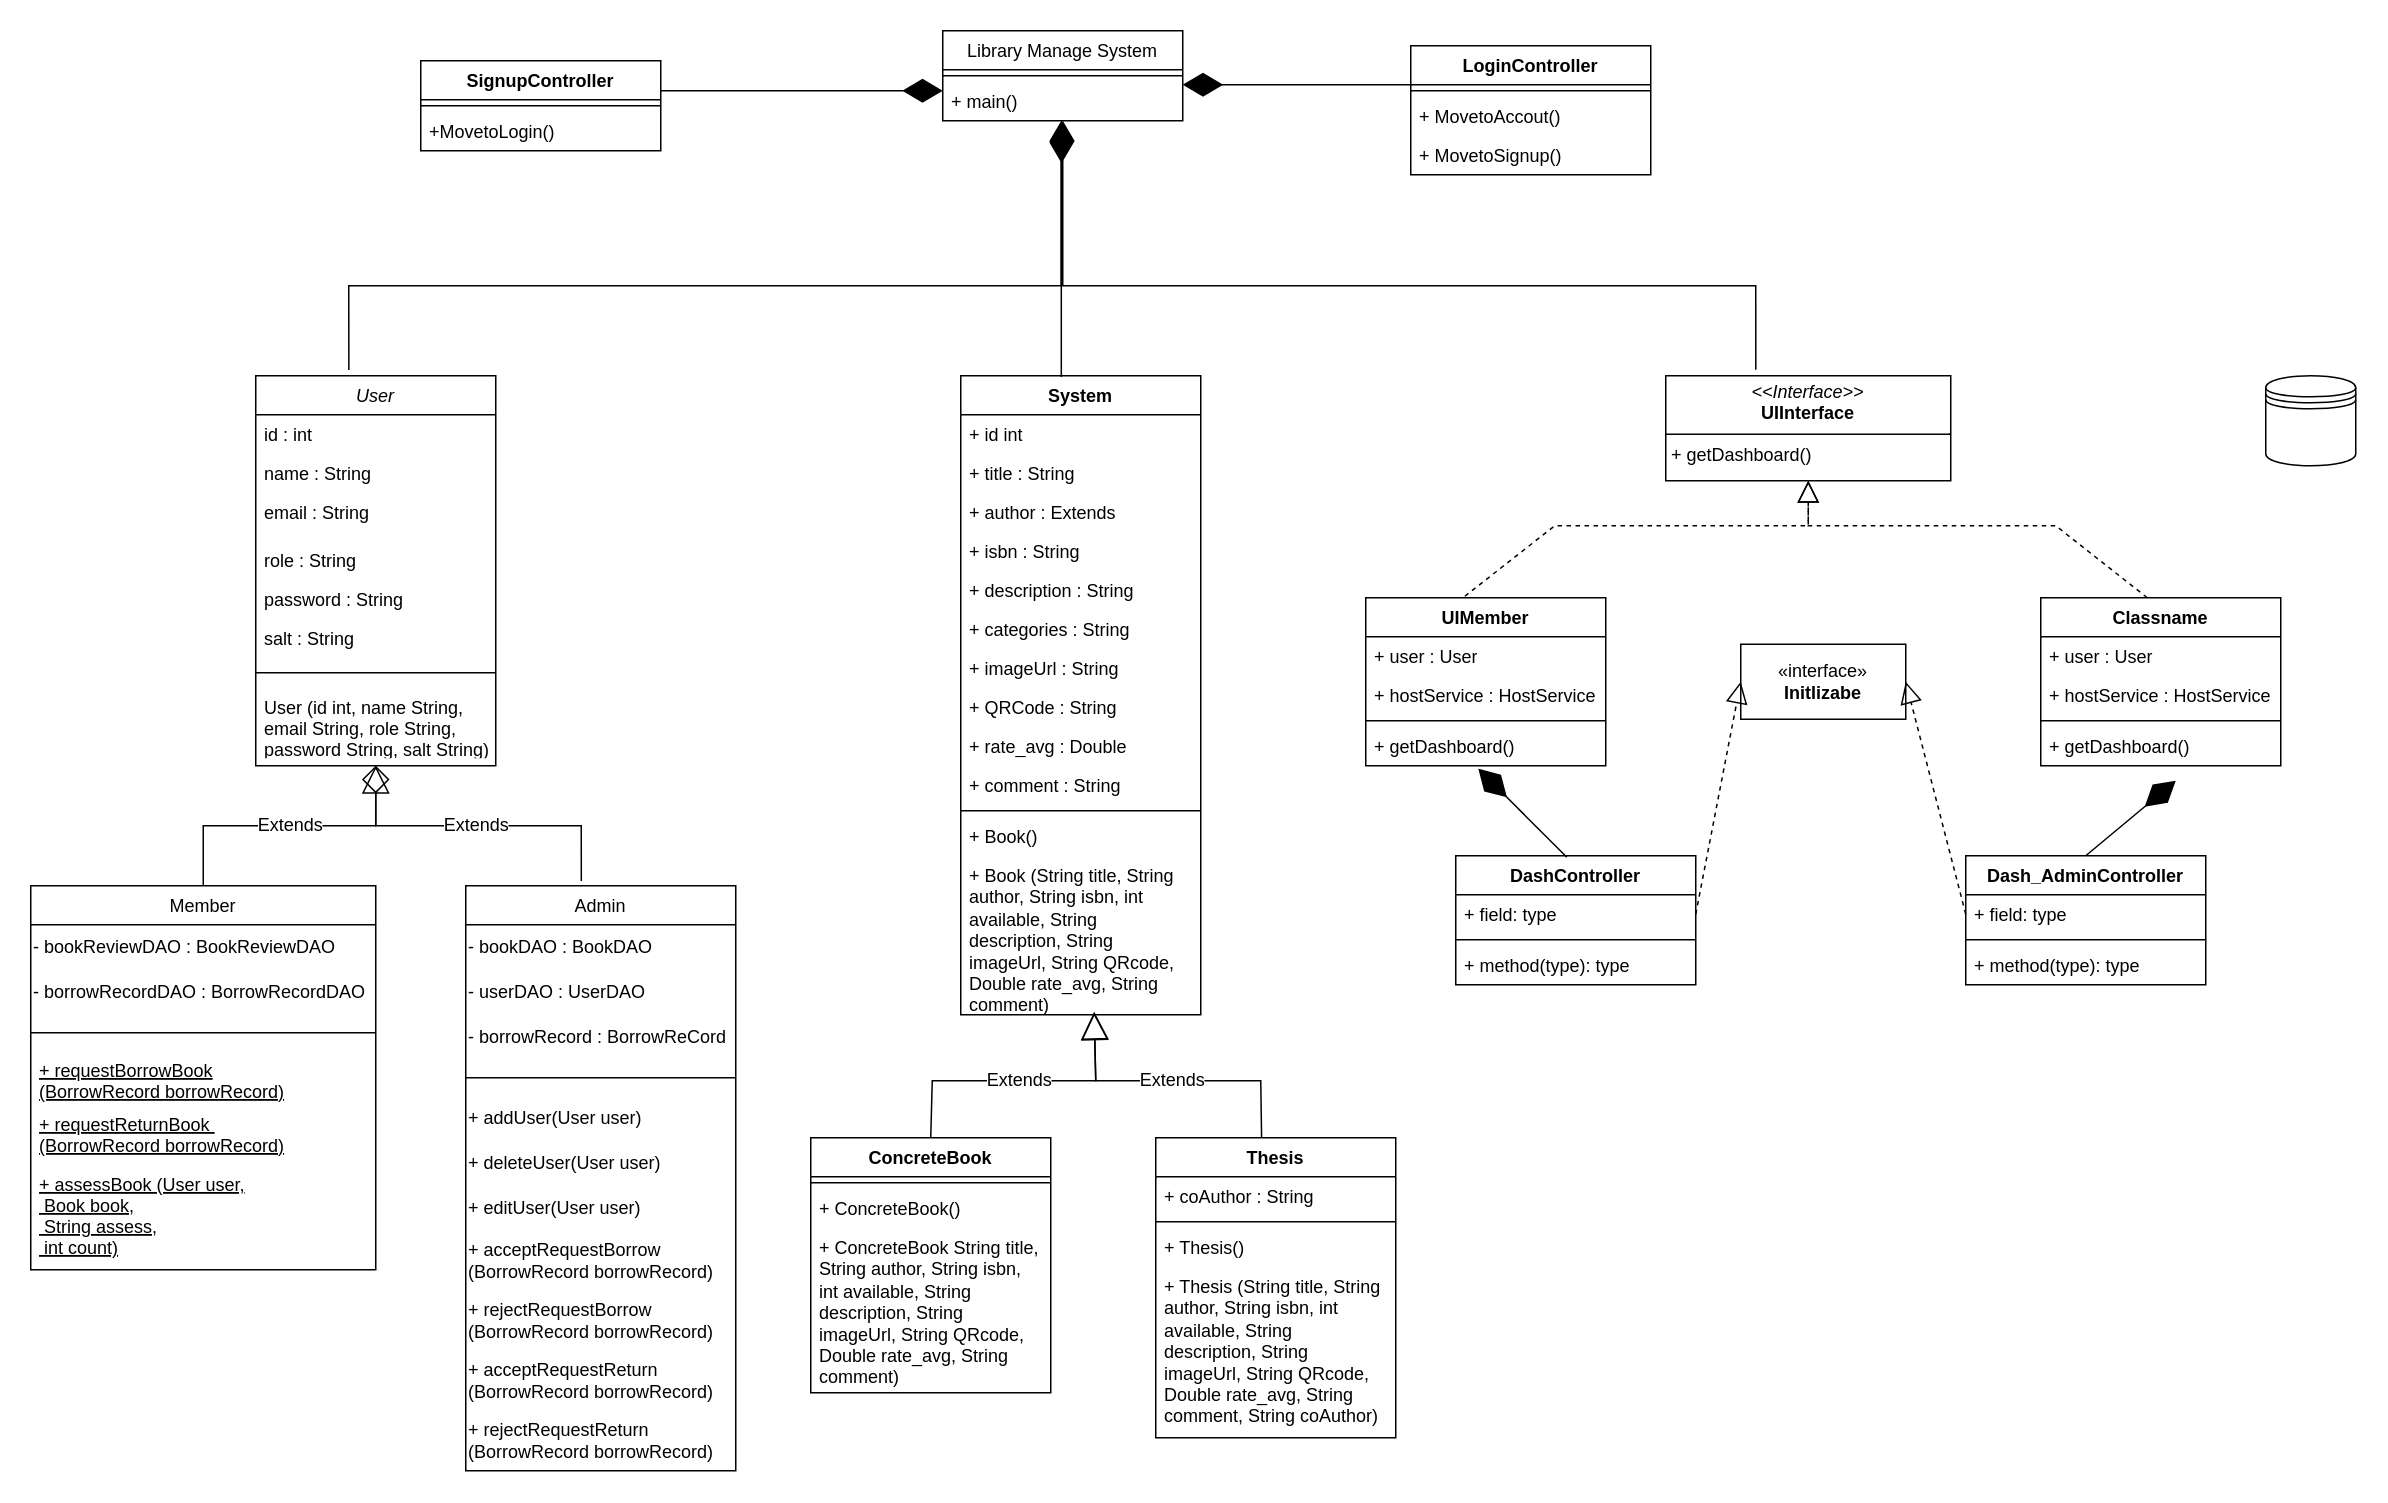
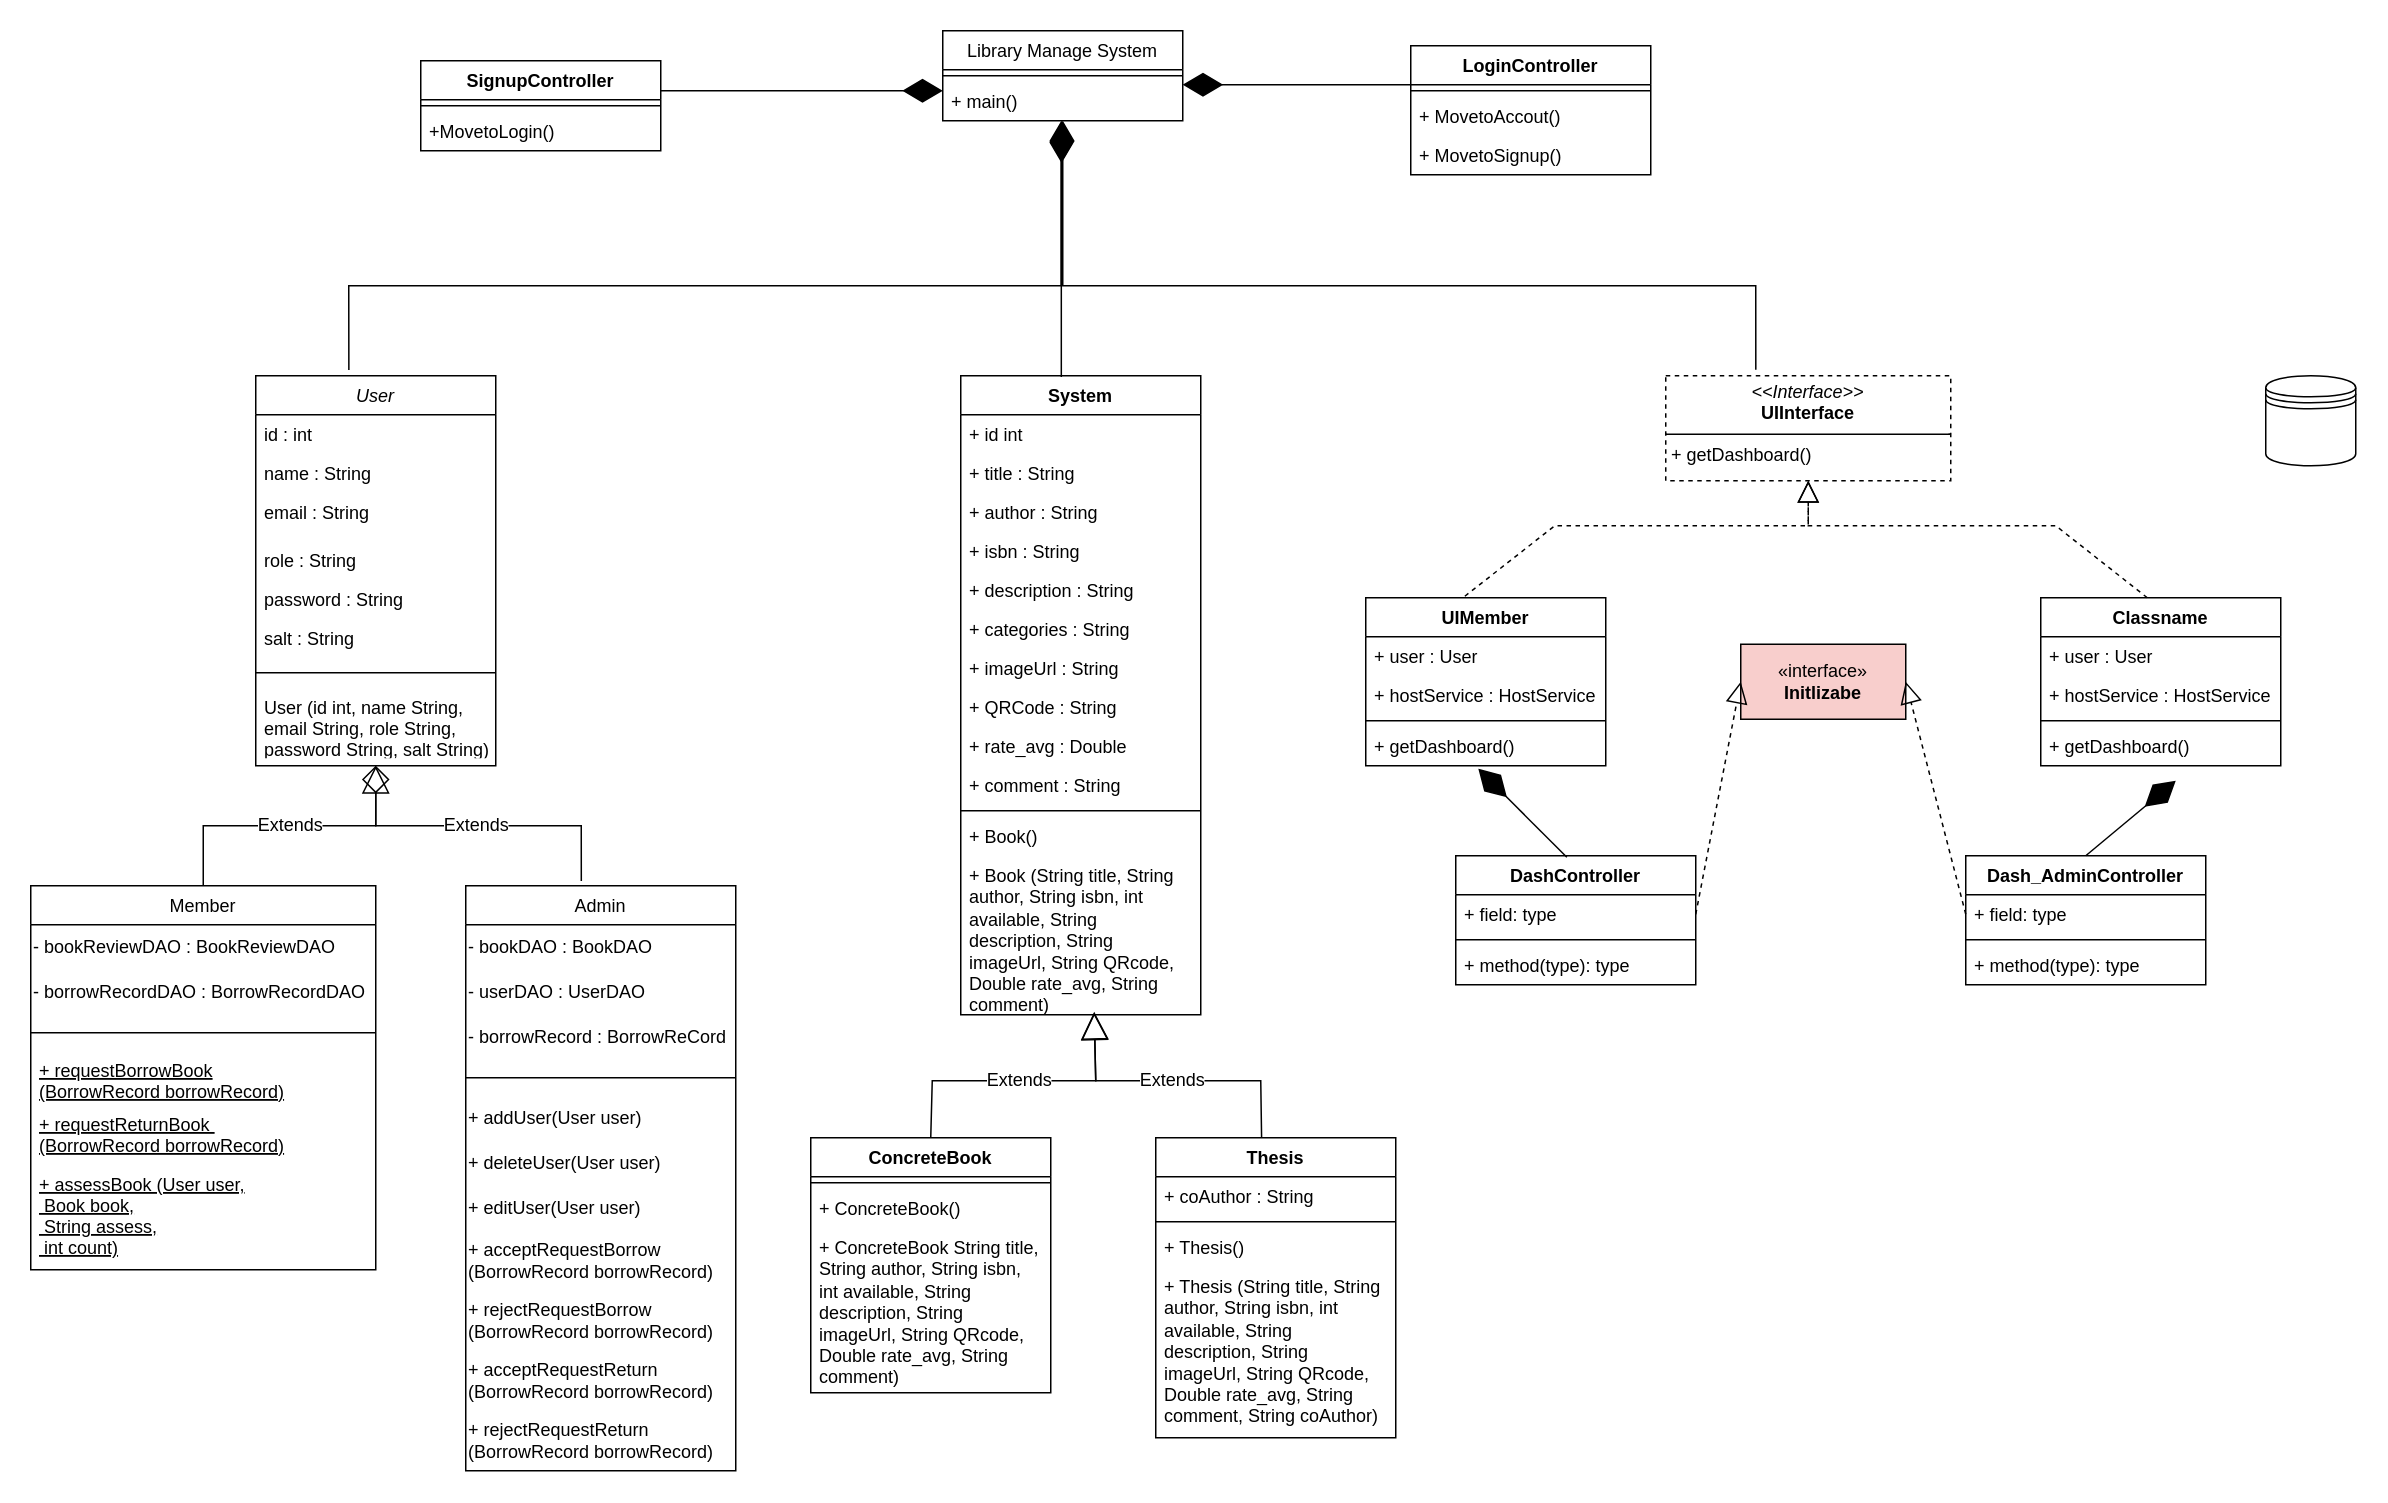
node "<<Interface>> UIInterface + getDashboard()": style solid -> dashed
node "+ author : Extends": label "+ author : Extends" -> "+ author : String"
node "«interface» Initlizabe": fillcolor #ffffff -> #f8cecc
